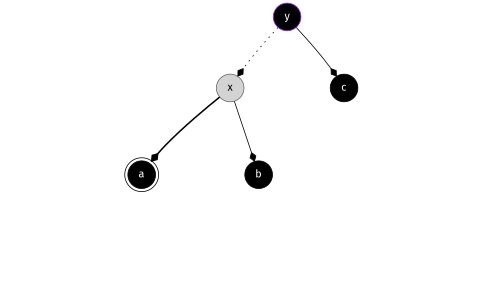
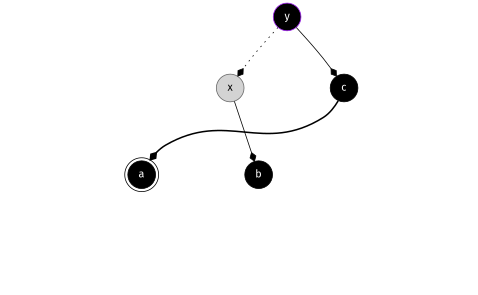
edge "x" -> "a": now "c" -> "a"
